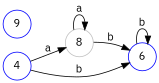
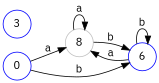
node "9": label "9" -> "3"
edge "6" -> "8": added, label "a"
node "4": label "4" -> "0"
